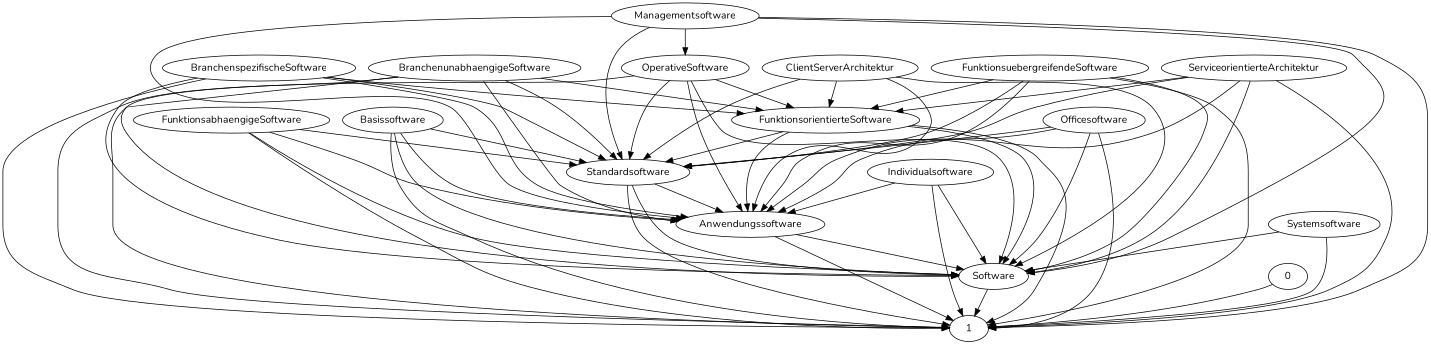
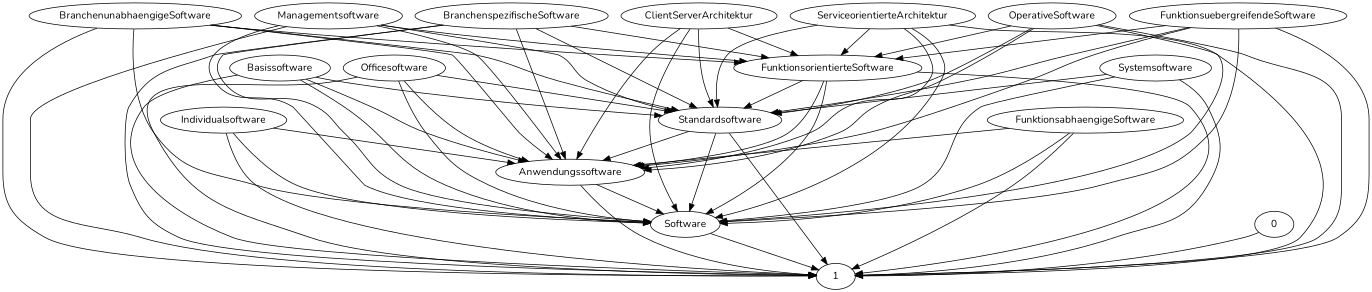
edge "Managementsoftware" -> "OperativeSoftware": now "Managementsoftware" -> "FunktionsorientierteSoftware"
edge "FunktionsabhaengigeSoftware" -> "Standardsoftware": now "Systemsoftware" -> "Standardsoftware"
